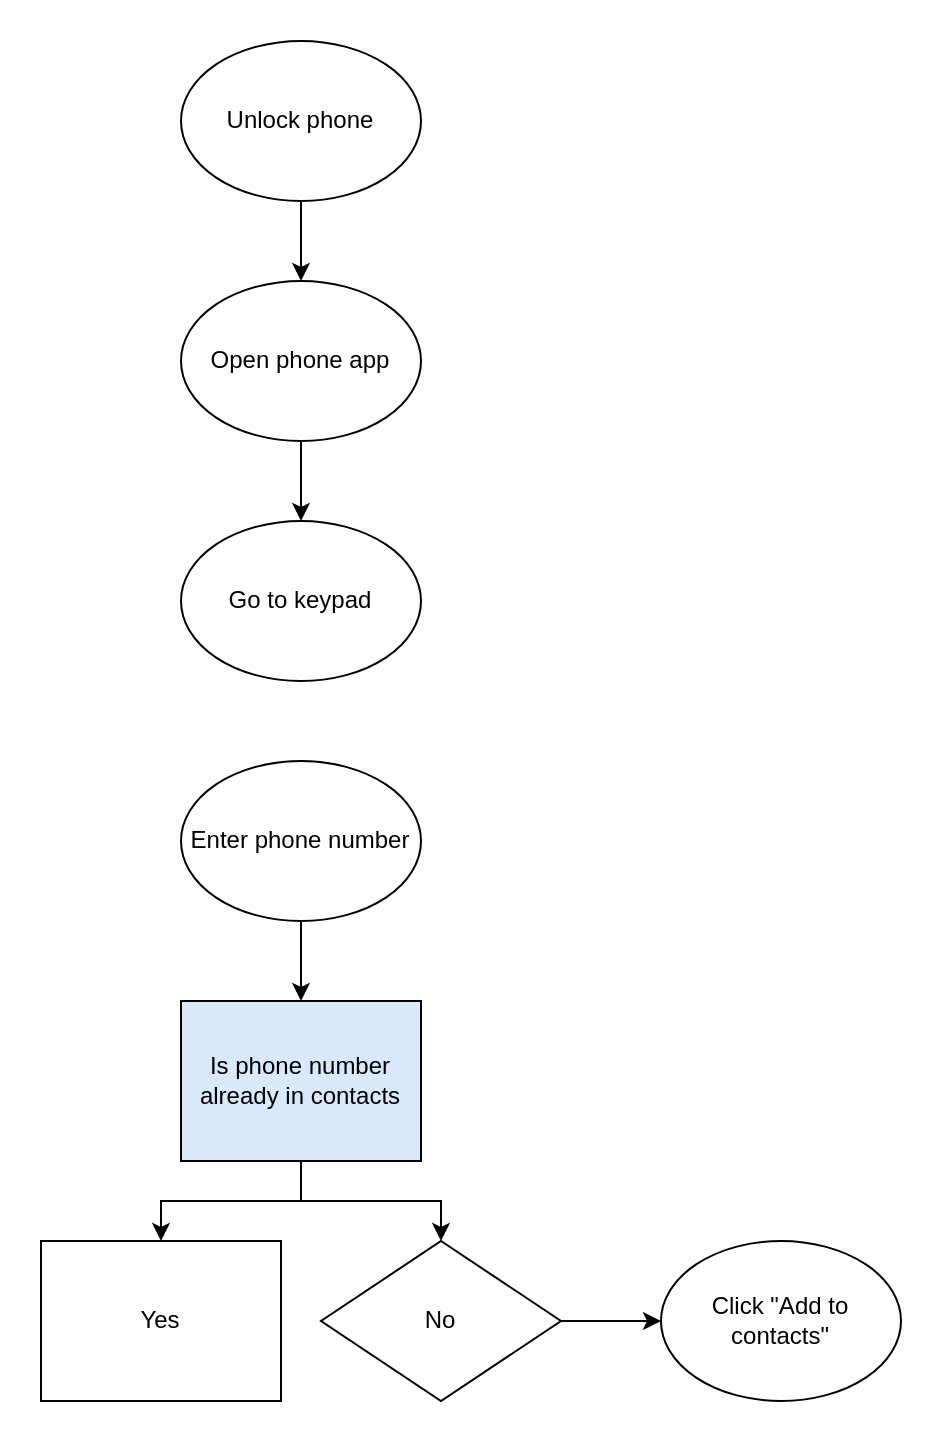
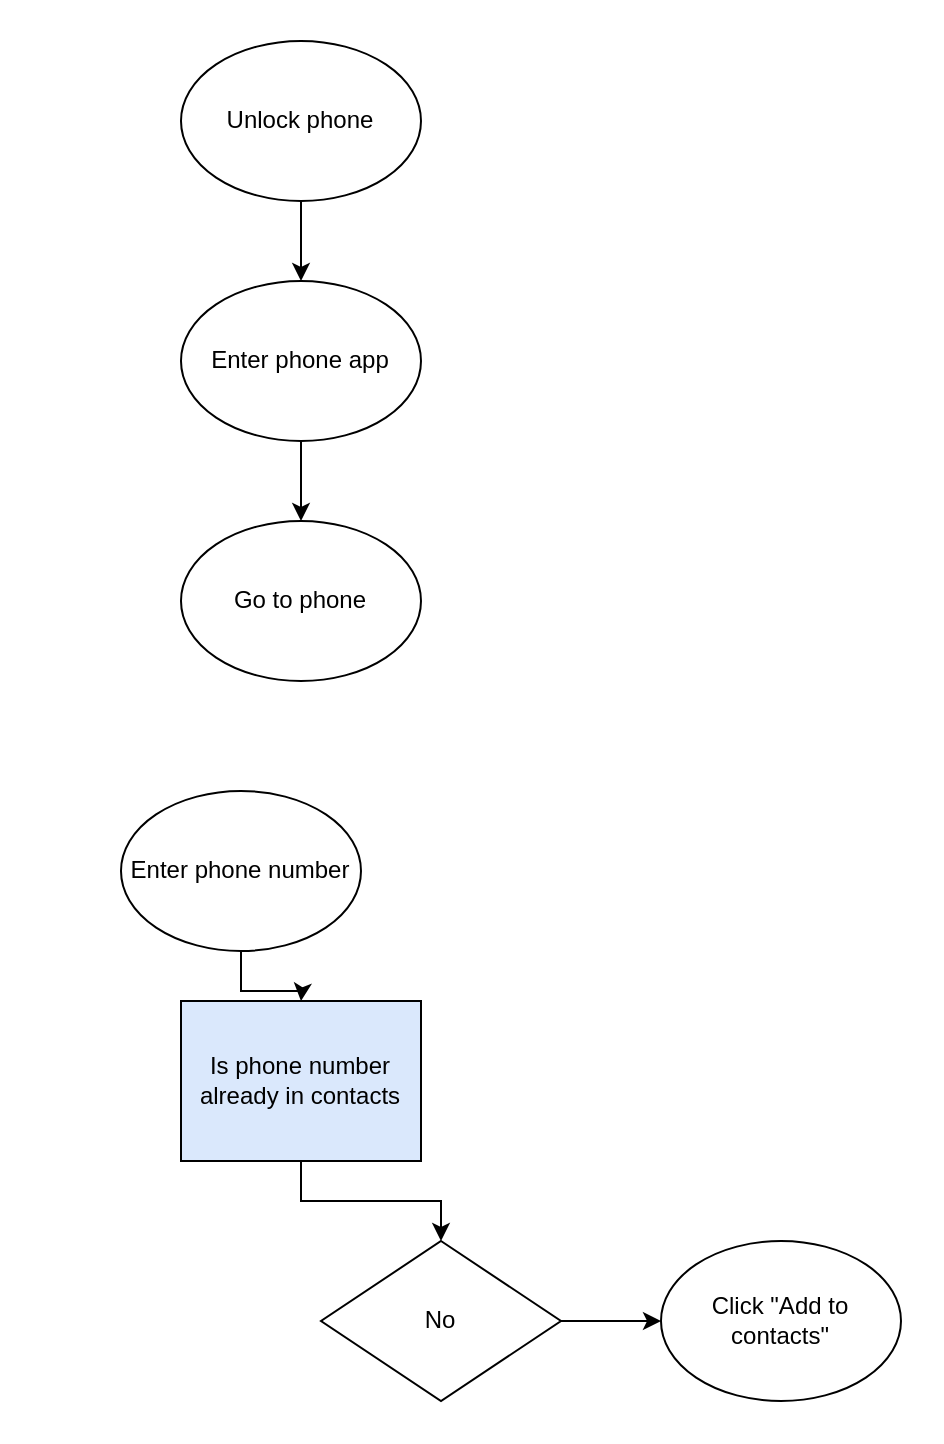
node "Open phone app": label "Open phone app" -> "Enter phone app"
node "Go to keypad": label "Go to keypad" -> "Go to phone"
node "Enter phone number": moved (301, 841) -> (241, 871)
edge "Is phone number already in contacts" -> "Yes": removed
node "Yes": removed
